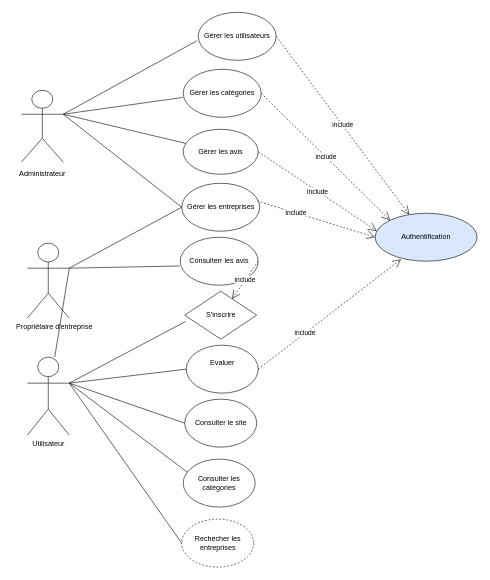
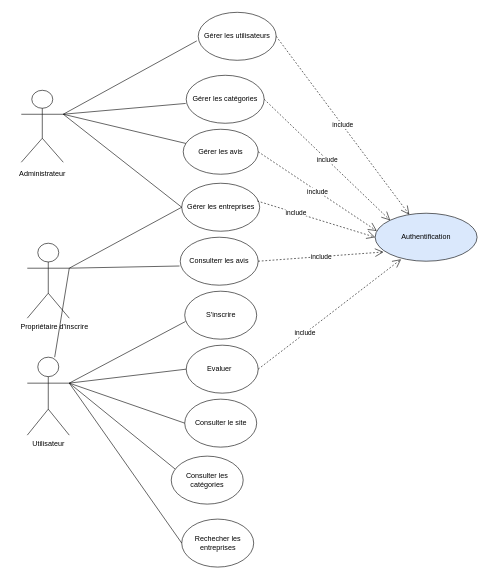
node "Gérer les catégories": moved (222, 93) -> (225, 99)
edge "Consulterr les avis" -> "S'inscrire": now "Consulterr les avis" -> "Authentification"
node "S'inscrire": shape diamond -> ellipse
node "Propriétaire d'entreprise": label "Propriétaire d'entreprise" -> "Propriétaire d'inscrire"
node "Evaluer": moved (222, 363) -> (219, 369)
node "Consulter les catégories": moved (219, 483) -> (207, 480)
node "Rechecher les entreprises": style dashed -> solid
